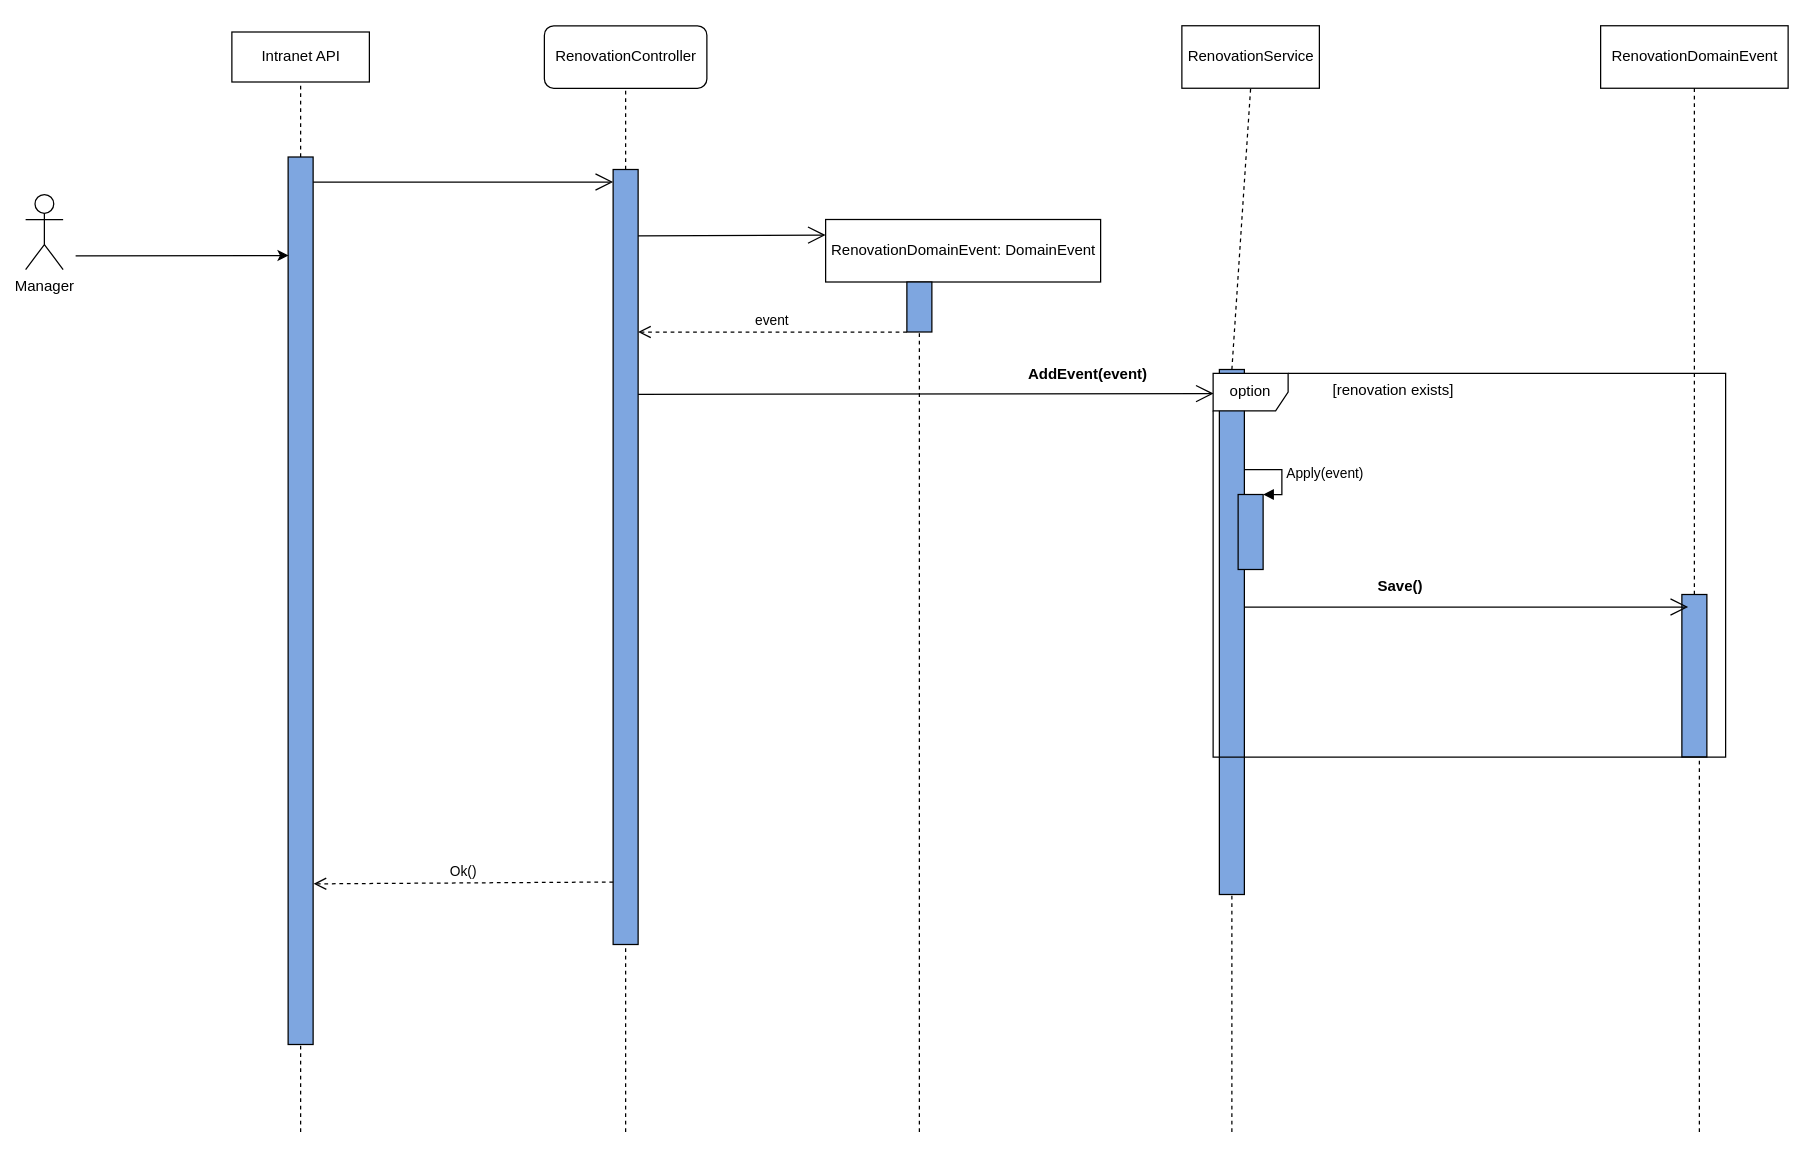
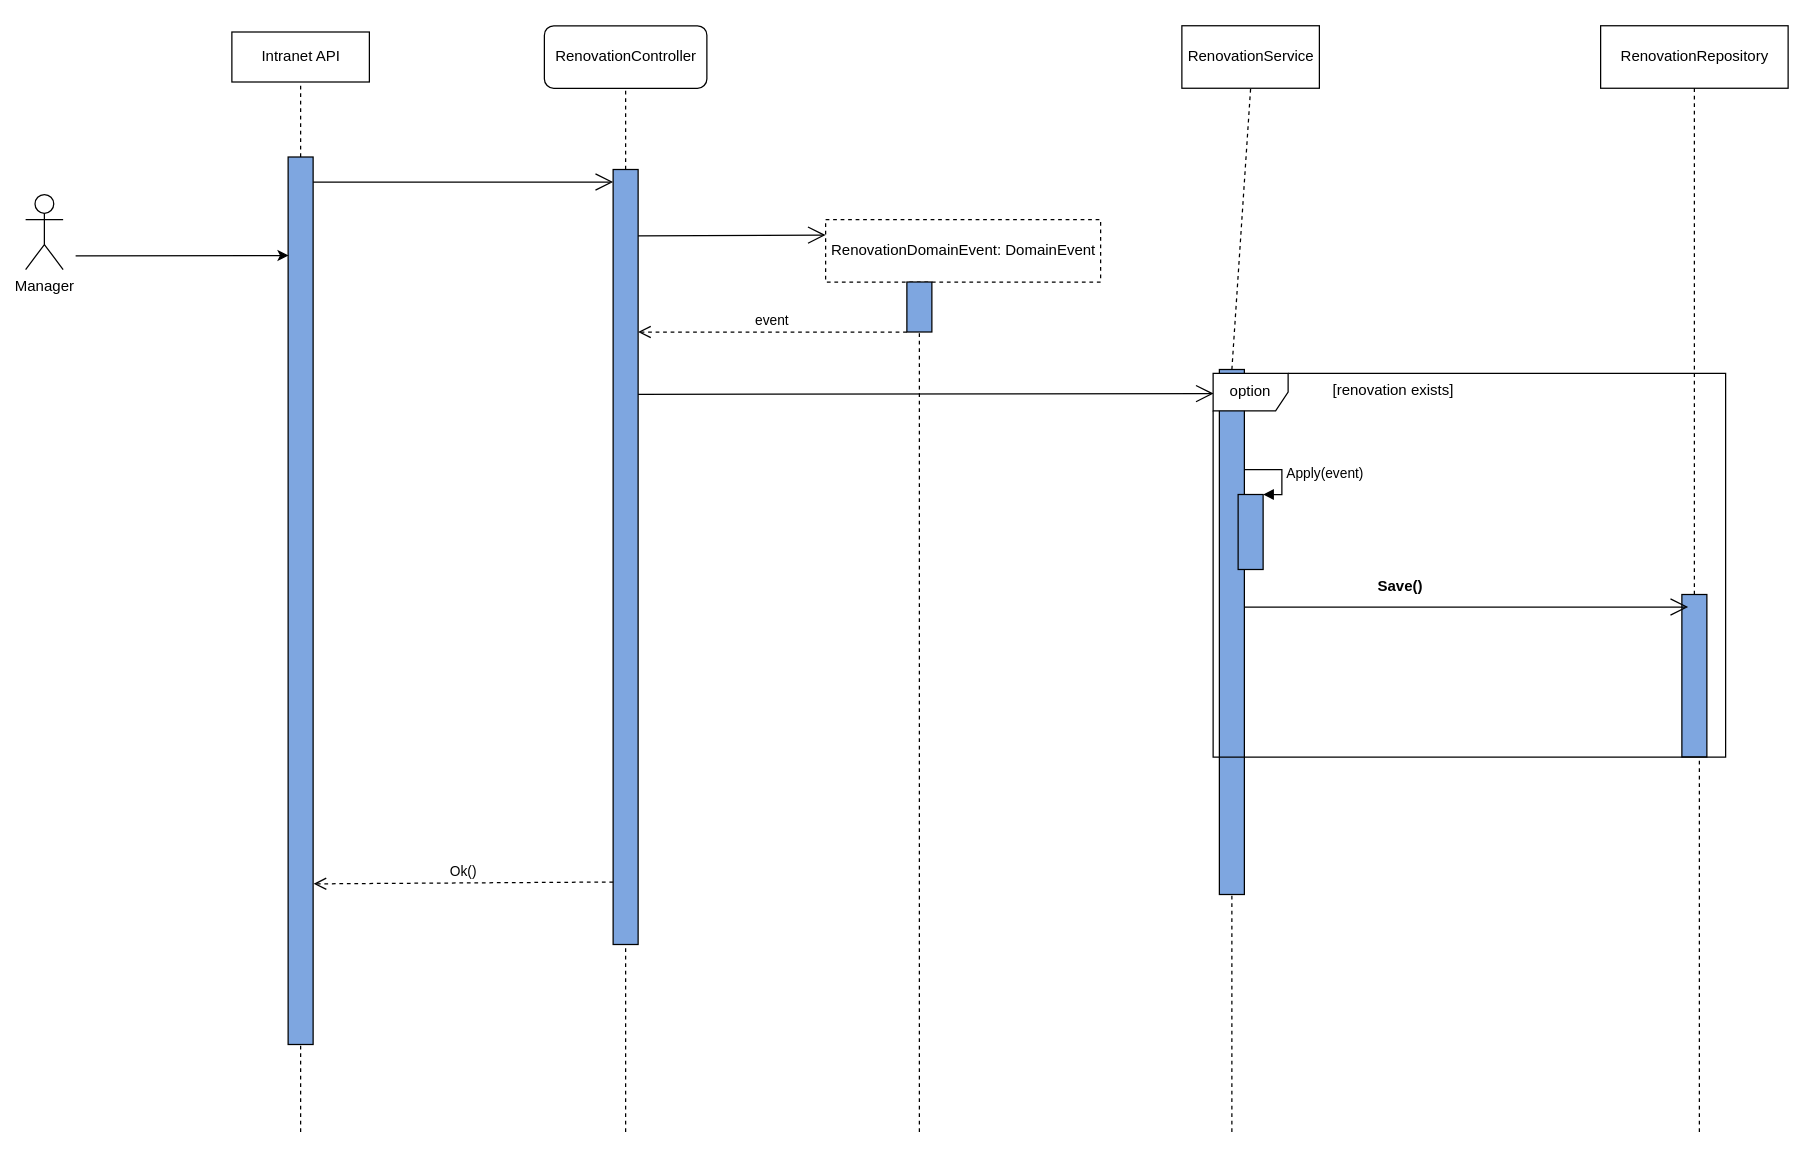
node "RenovationDomainEvent": label "RenovationDomainEvent" -> "RenovationRepository"
node "RenovationDomainEvent: DomainEvent": style solid -> dashed
node "AddEvent(event)": removed
